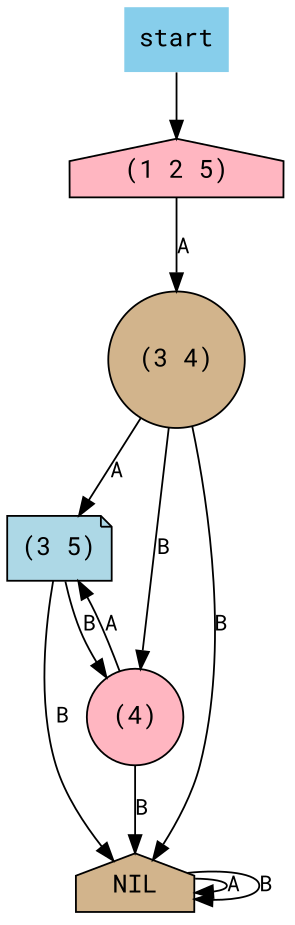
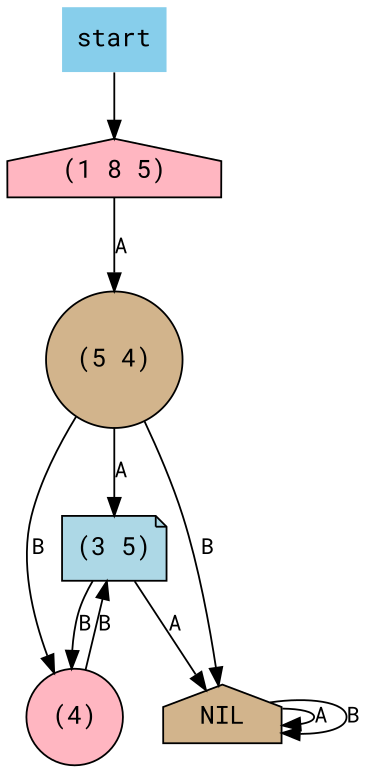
node "(1 2 5)": label "(1 2 5)" -> "(1 8 5)"
node "(3 4)": label "(3 4)" -> "(5 4)"
edge "(4)" -> "(3 5)": label "A" -> "B"
edge "(3 5)" -> "NIL": label "B" -> "A"
edge "(4)" -> "NIL": removed, label "B"
